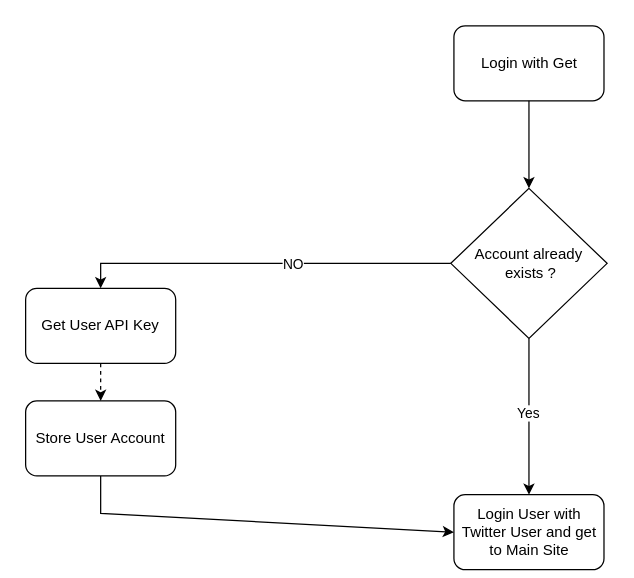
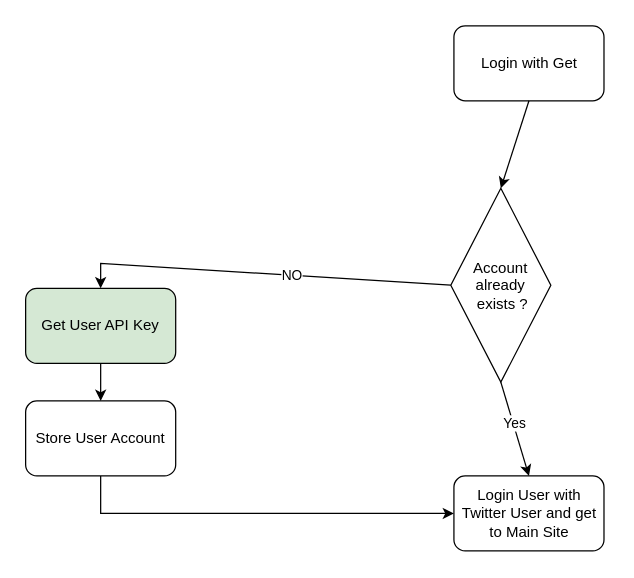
node "Account already exists ?": size 156x150 -> 100x194
node "Get User API Key": fillcolor #ffffff -> #d5e8d4
edge "Get User API Key" -> "Store User Account": style dashed -> solid
node "Login User with Twitter User and get to Main Site": moved (529, 532) -> (529, 513)
